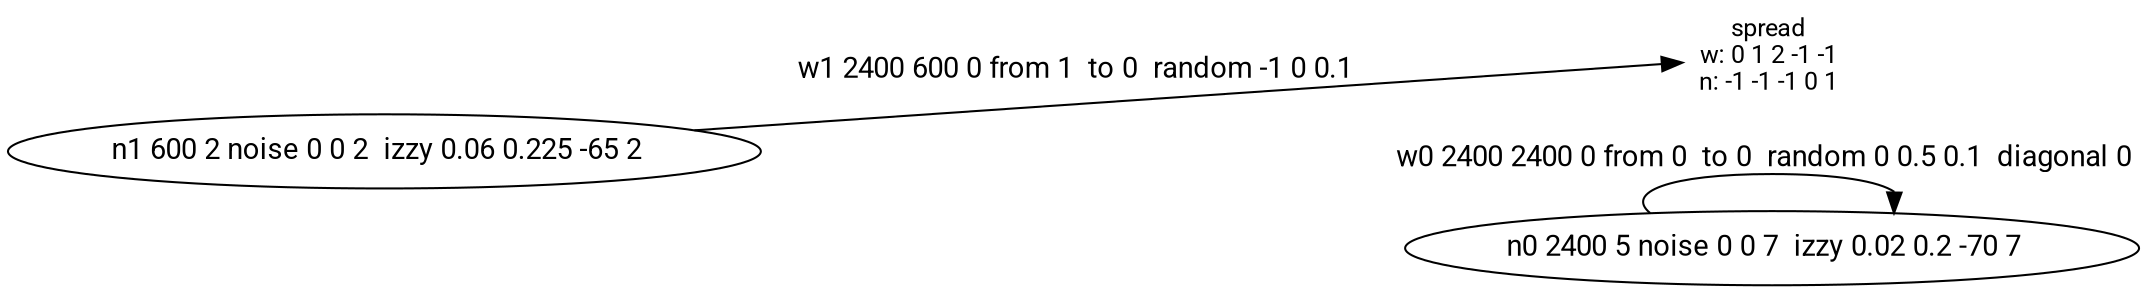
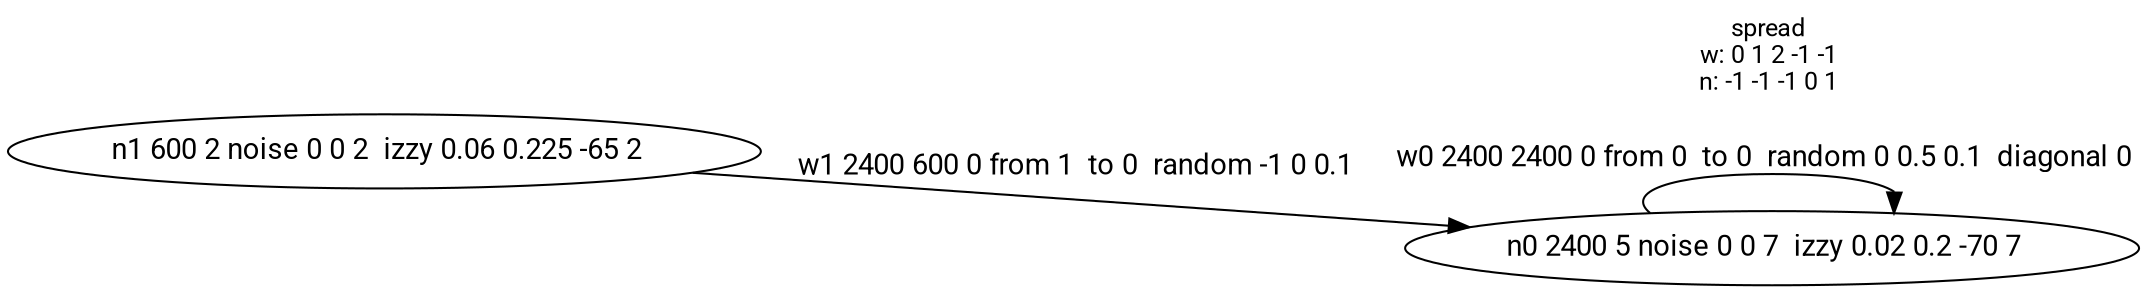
edge "n1 600 2 noise 0 0 2  izzy 0.06 0.225 -65 2" -> "spread w: 0 1 2 -1 -1 n: -1 -1 -1 0 1": now "n1 600 2 noise 0 0 2  izzy 0.06 0.225 -65 2" -> "n0 2400 5 noise 0 0 7  izzy 0.02 0.2 -70 7"
